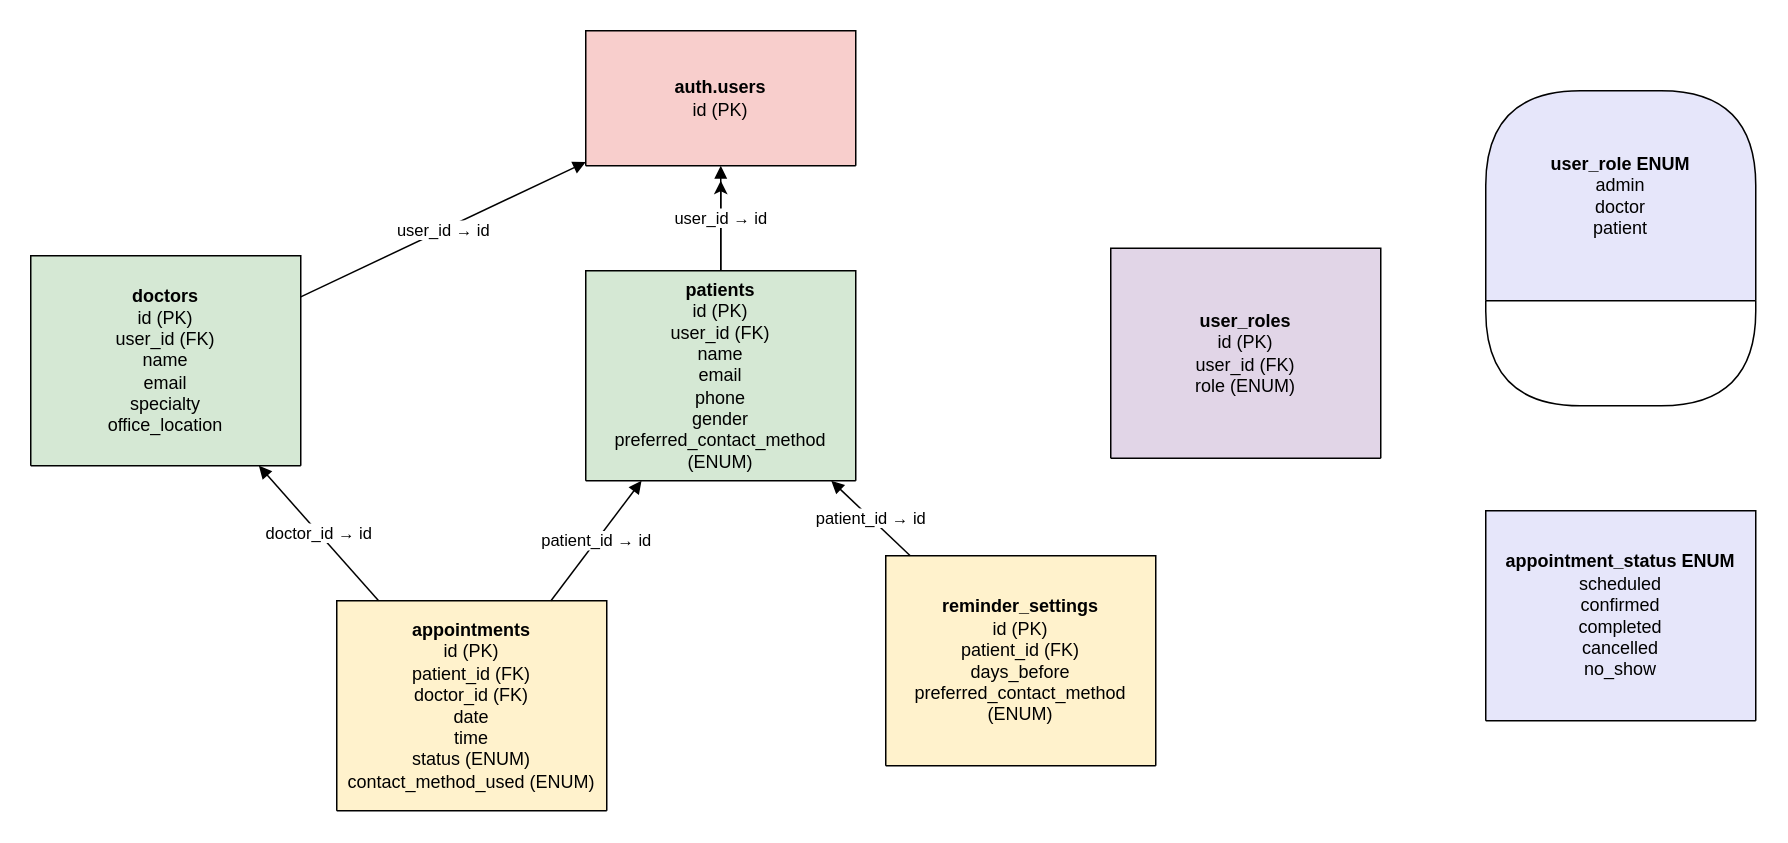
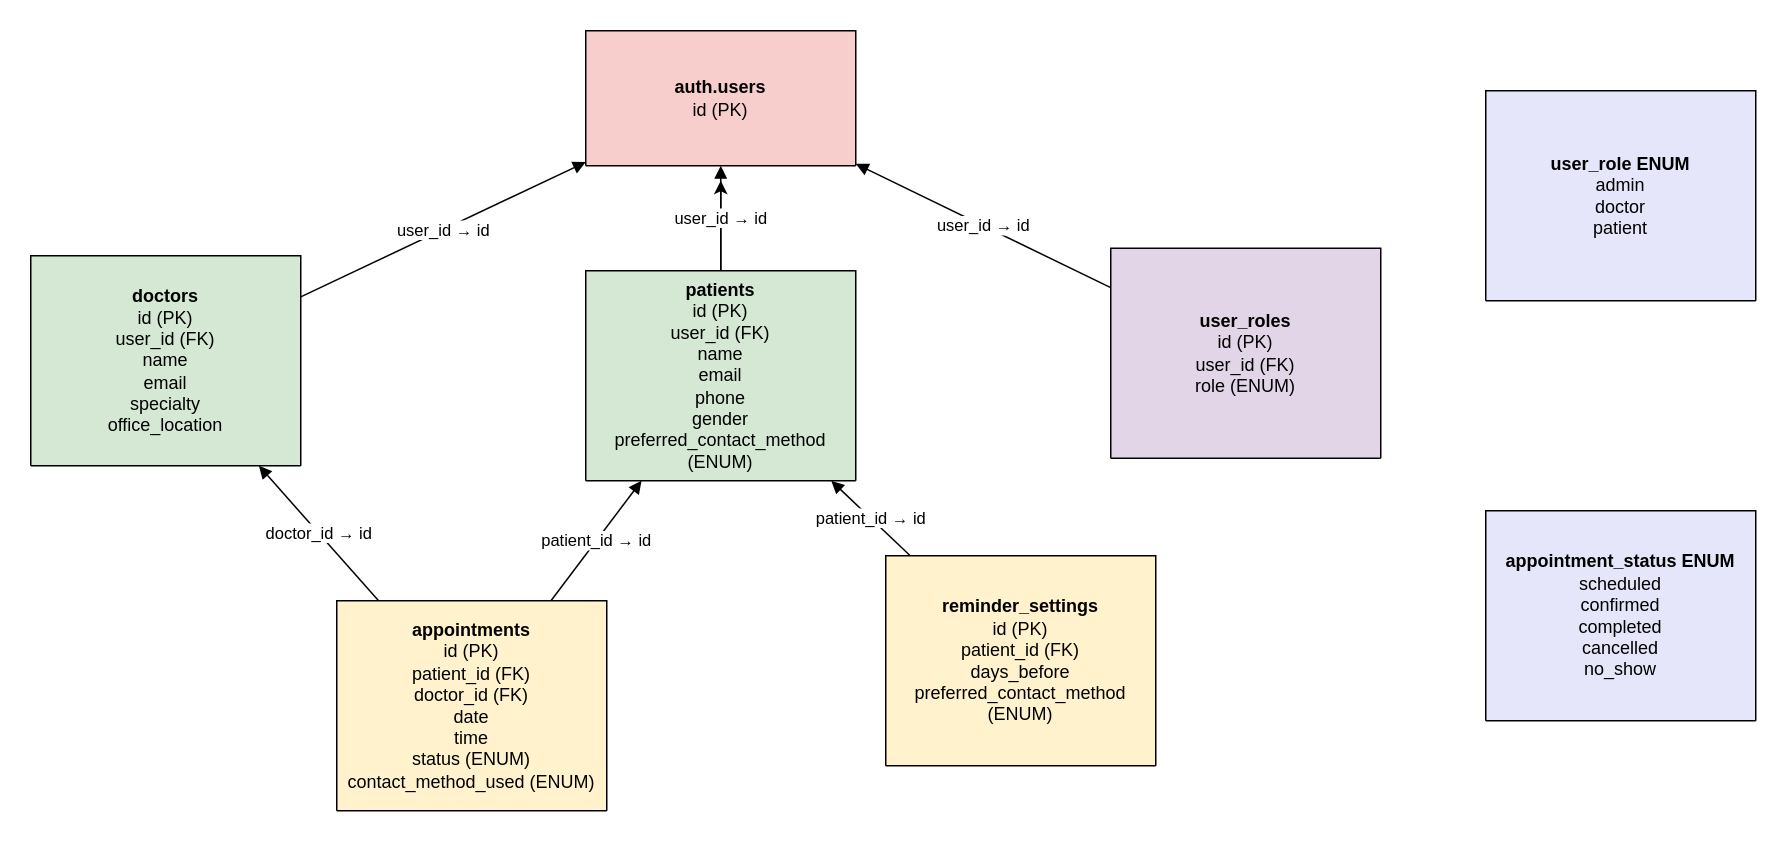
node "user_role ENUM admin doctor patient": size 270x315 -> 270x210
edge "user_roles id (PK) user_id (FK) role (ENUM)" -> "auth.users id (PK)": added, label "user_id → id"
